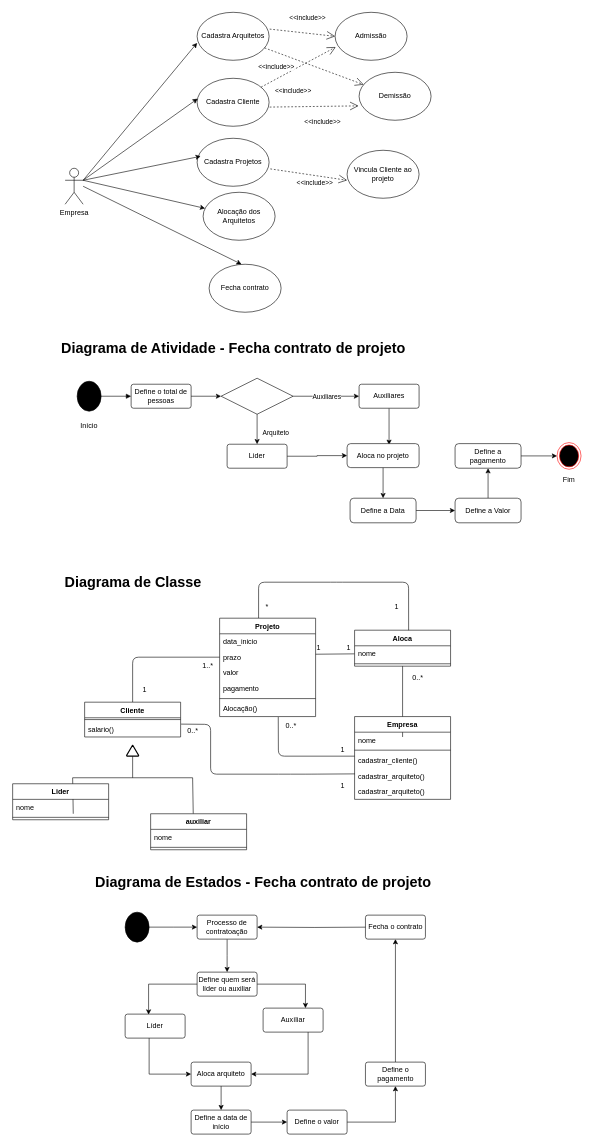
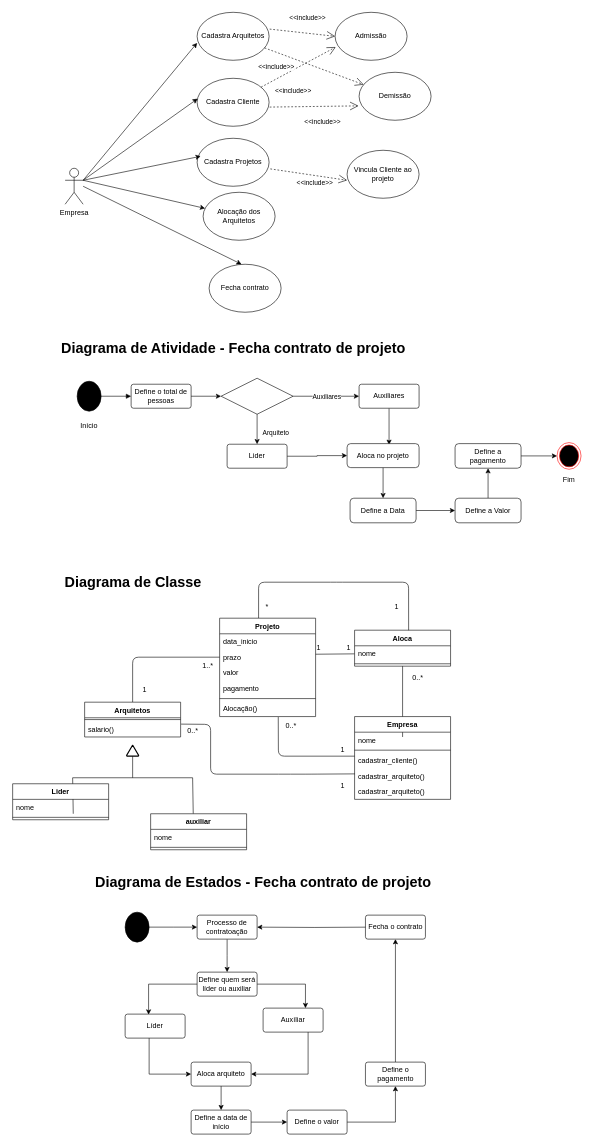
node "Cliente": label "Cliente" -> "Arquitetos"
